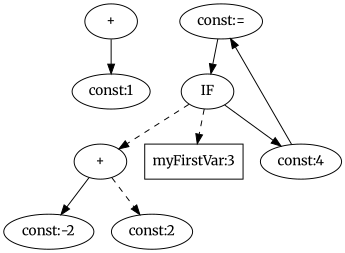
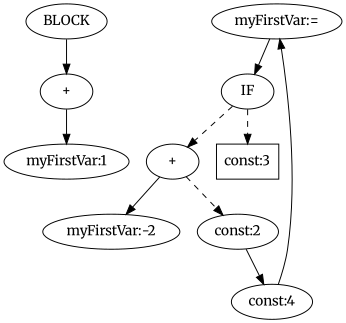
node "BLOCK": added
node "const:=": label "const:=" -> "myFirstVar:="
node "const:1": label "const:1" -> "myFirstVar:1"
edge "IF" -> "const:4": now "const:2" -> "const:4"
node "myFirstVar:3": label "myFirstVar:3" -> "const:3"
node "const:-2": label "const:-2" -> "myFirstVar:-2"
